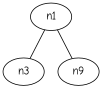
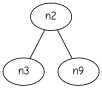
node "n1": label "n1" -> "n2"
